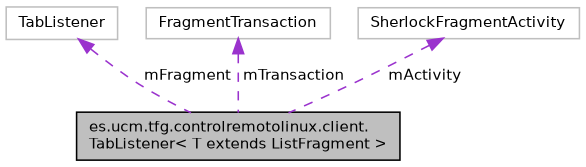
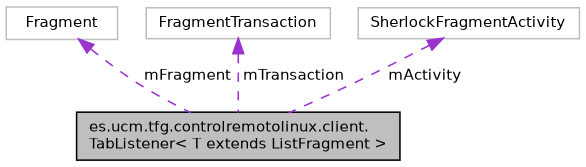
node "TabListener": label "TabListener" -> "Fragment"
